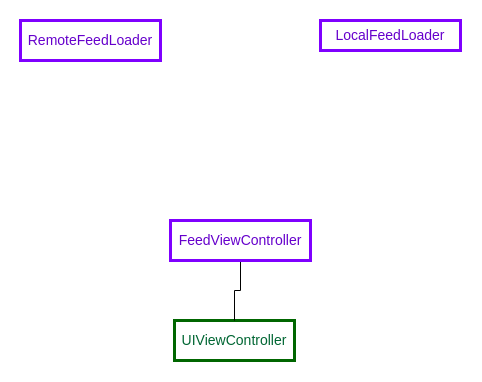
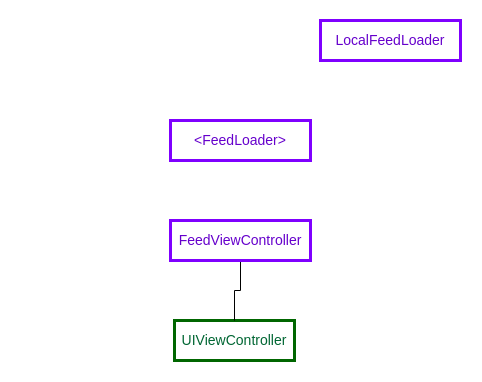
node "LocalFeedLoader": size 140x30 -> 140x40
node "RemoteFeedLoader": removed
node "<FeedLoader>": added
